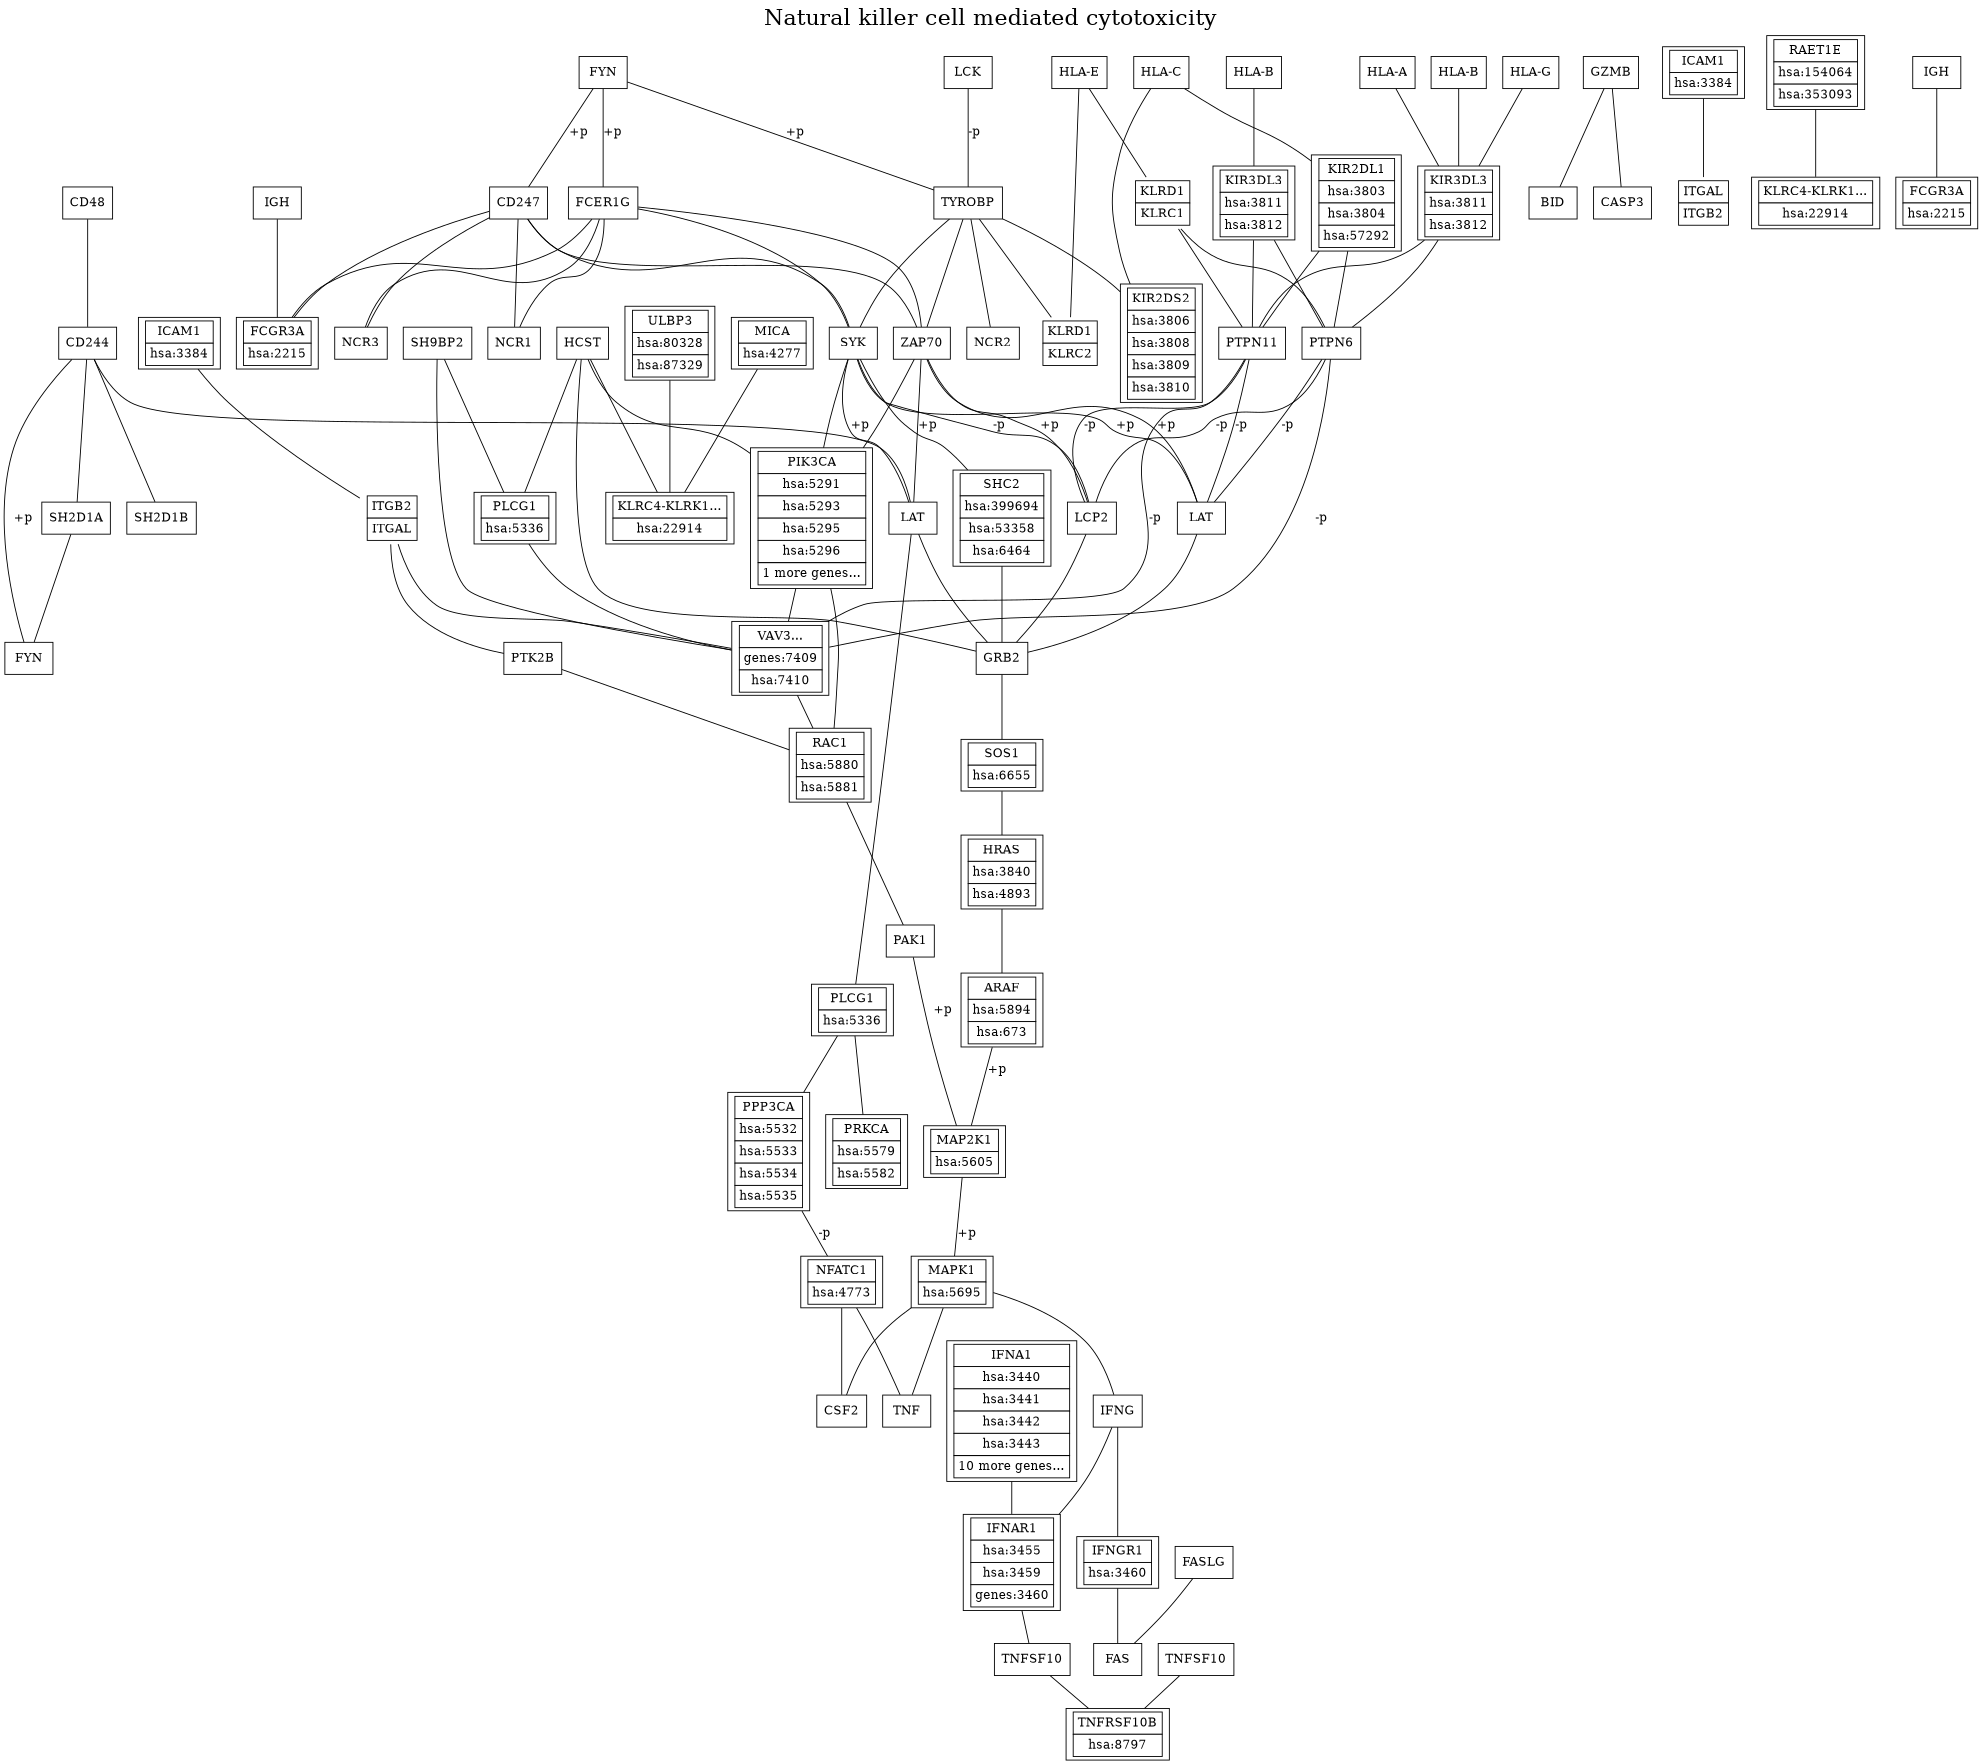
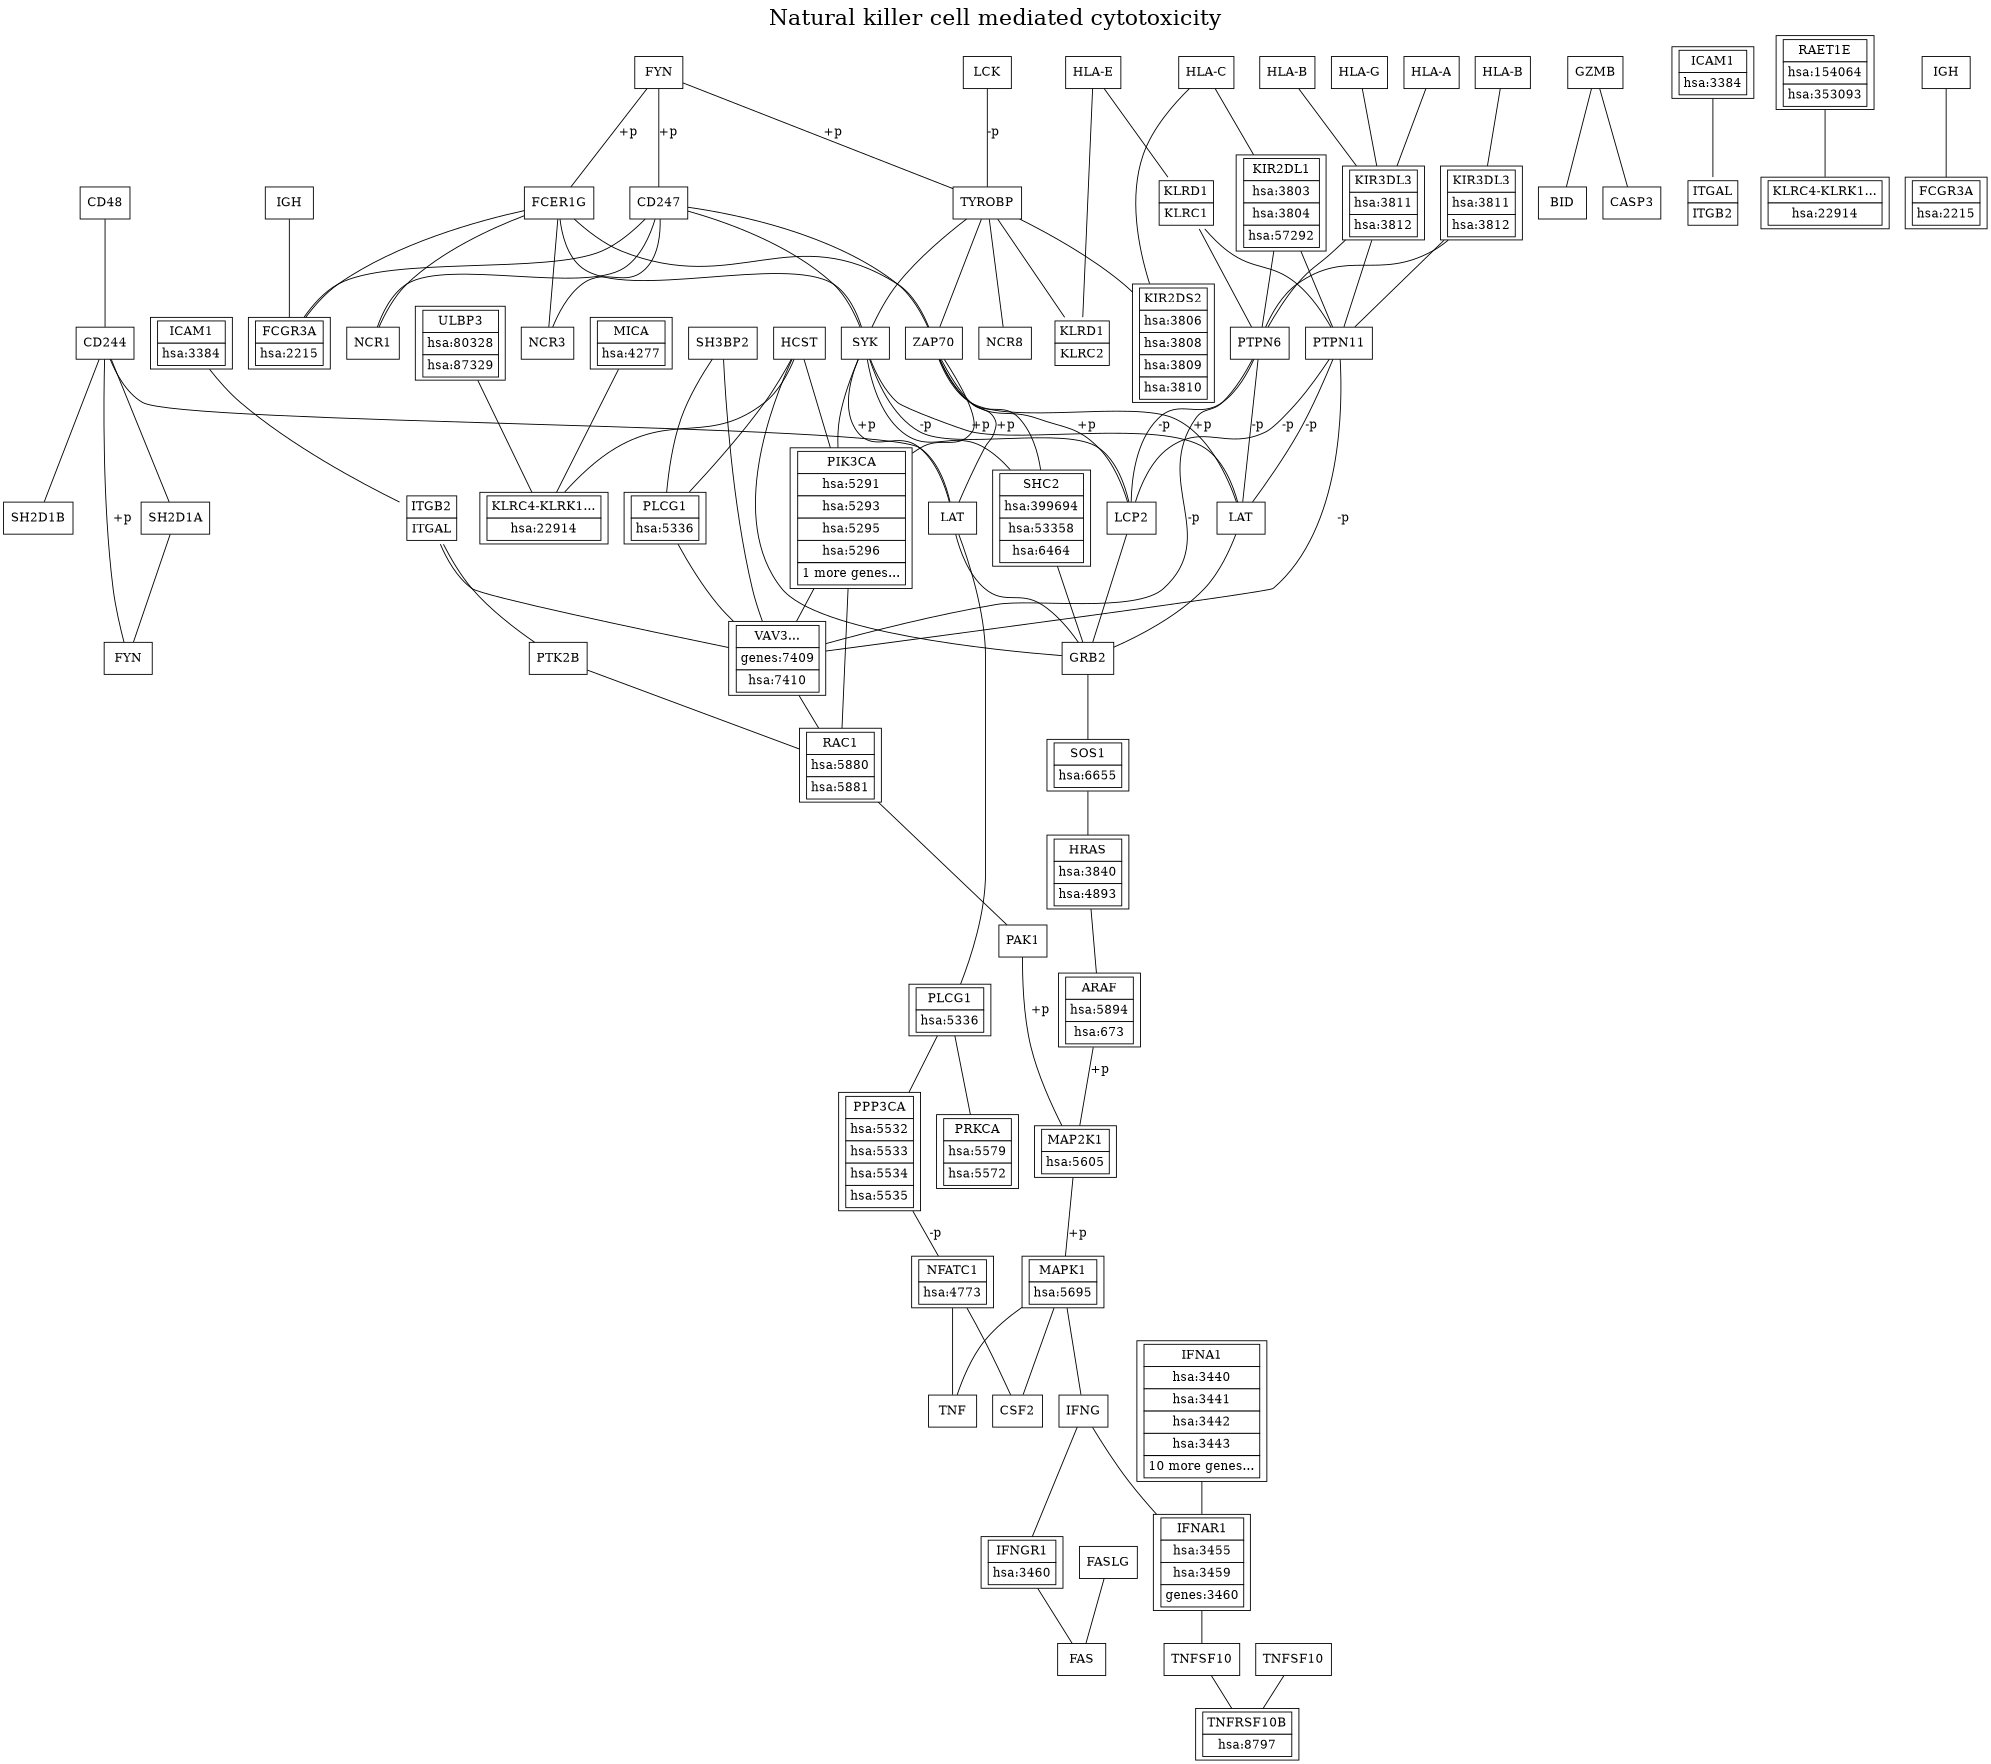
node "SH9BP2": label "SH9BP2" -> "SH3BP2"
node "NCR2": label "NCR2" -> "NCR8"
edge "ZAP70" -- "SHC2": added
node "PRKCA": text "hsa:5582" -> "hsa:5572"
